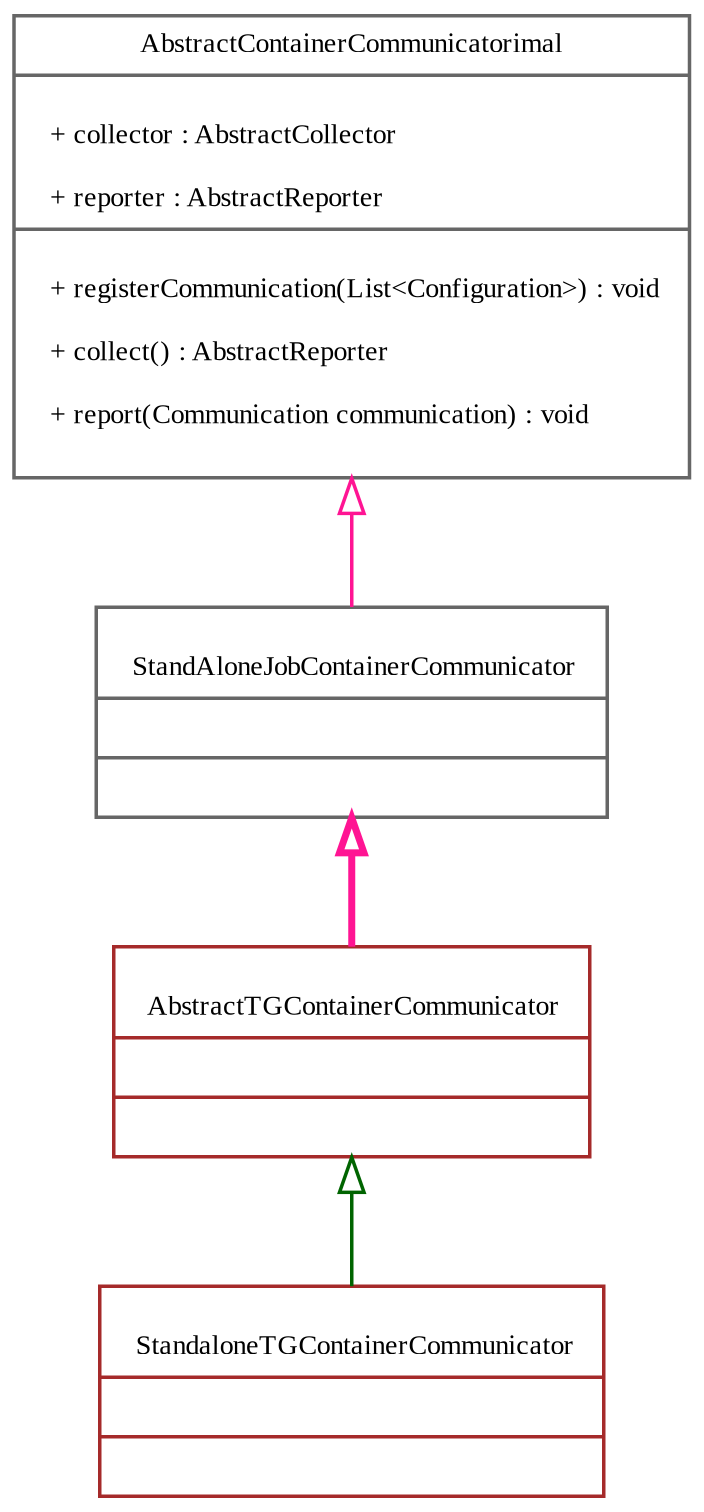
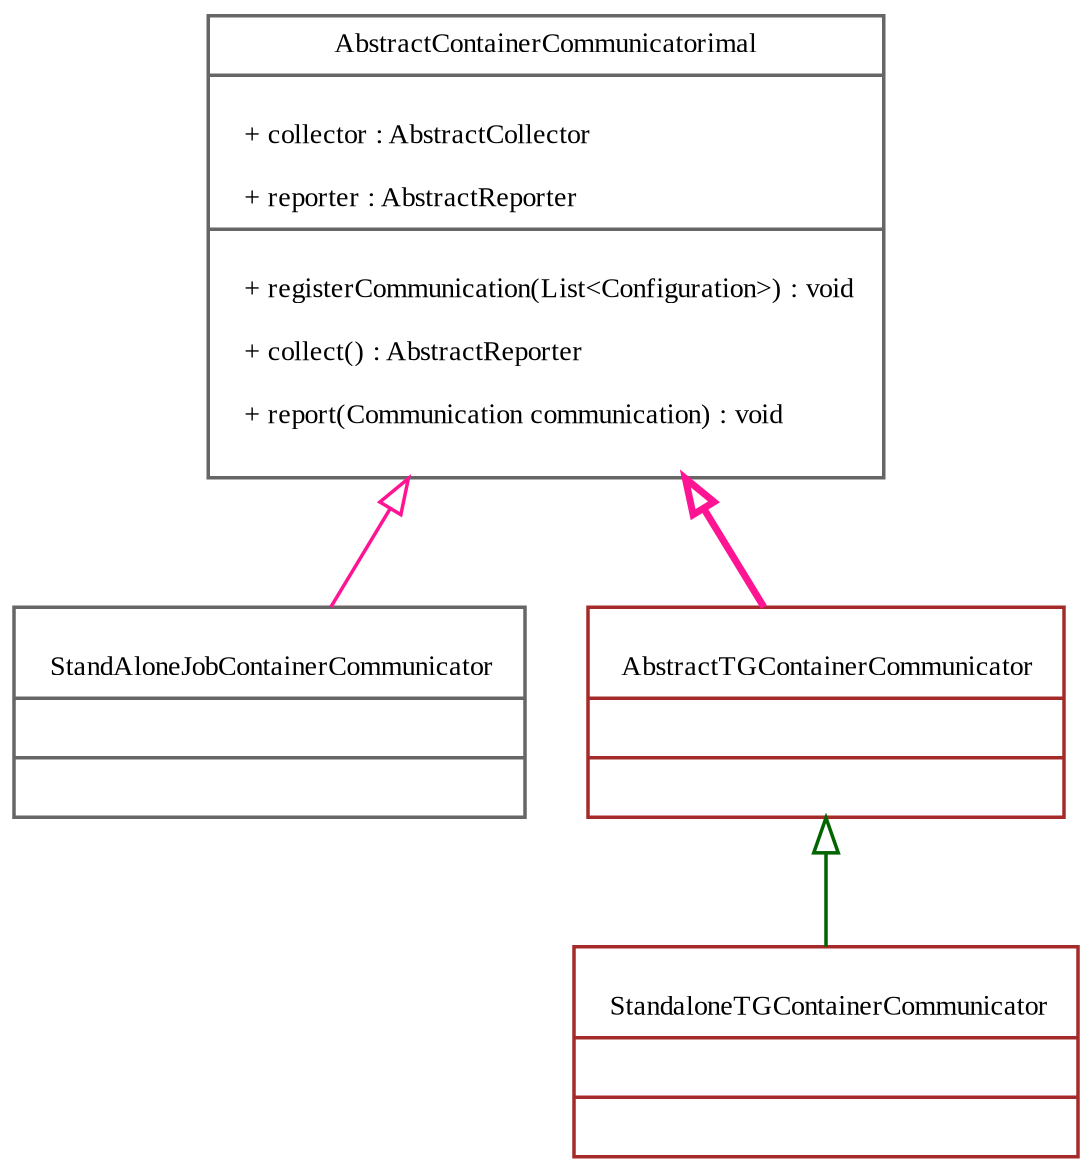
edge "AbstractTGContainerCommunicator" -> "StandAloneJobContainerCommunicator": now "AbstractTGContainerCommunicator" -> "AbstractContainerCommunicatorimal"
